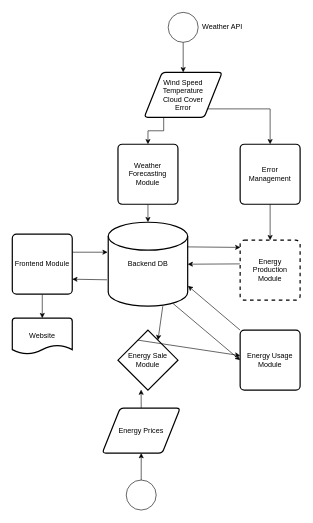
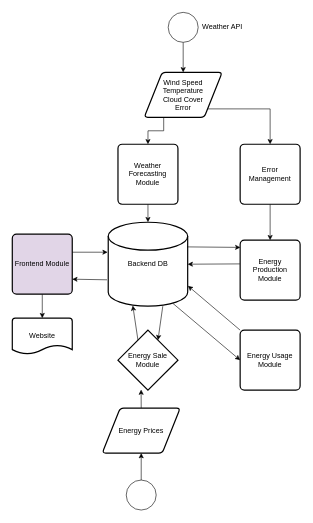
node "Frontend Module": fillcolor #ffffff -> #e1d5e7
node "Energy Production Module": style dashed -> solid
edge "Energy Sale Module" -> "Energy Usage Module": now "Energy Sale Module" -> "Backend DB"
